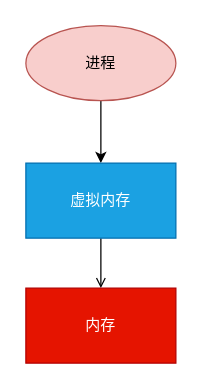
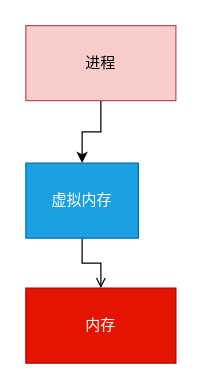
node "进程": shape ellipse -> rectangle
node "虚拟内存": size 150x75 -> 113x75
